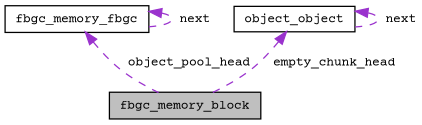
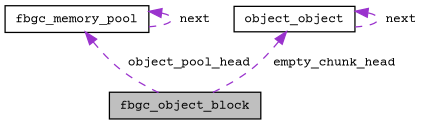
node "fbgc_memory_fbgc": label "fbgc_memory_fbgc" -> "fbgc_memory_pool"
node "fbgc_memory_block": label "fbgc_memory_block" -> "fbgc_object_block"
